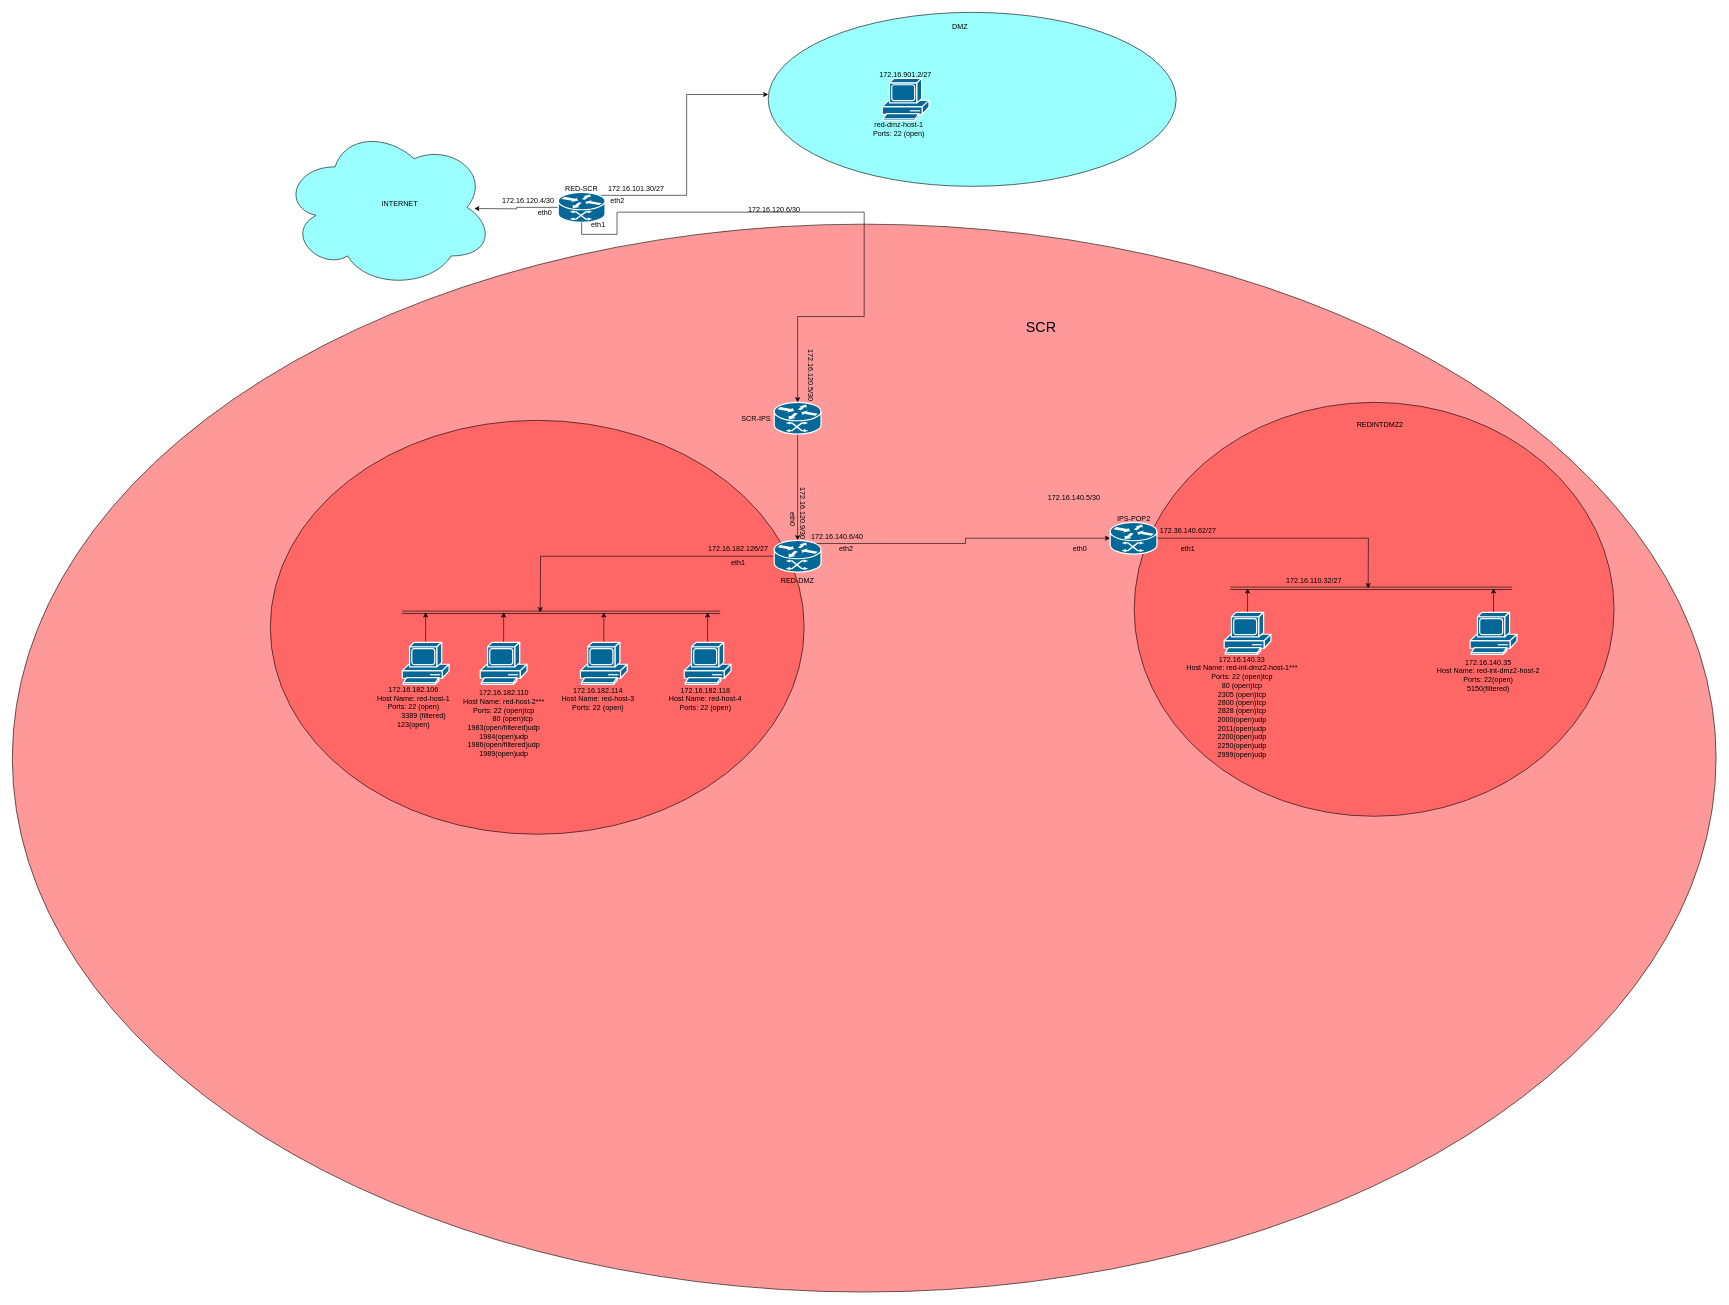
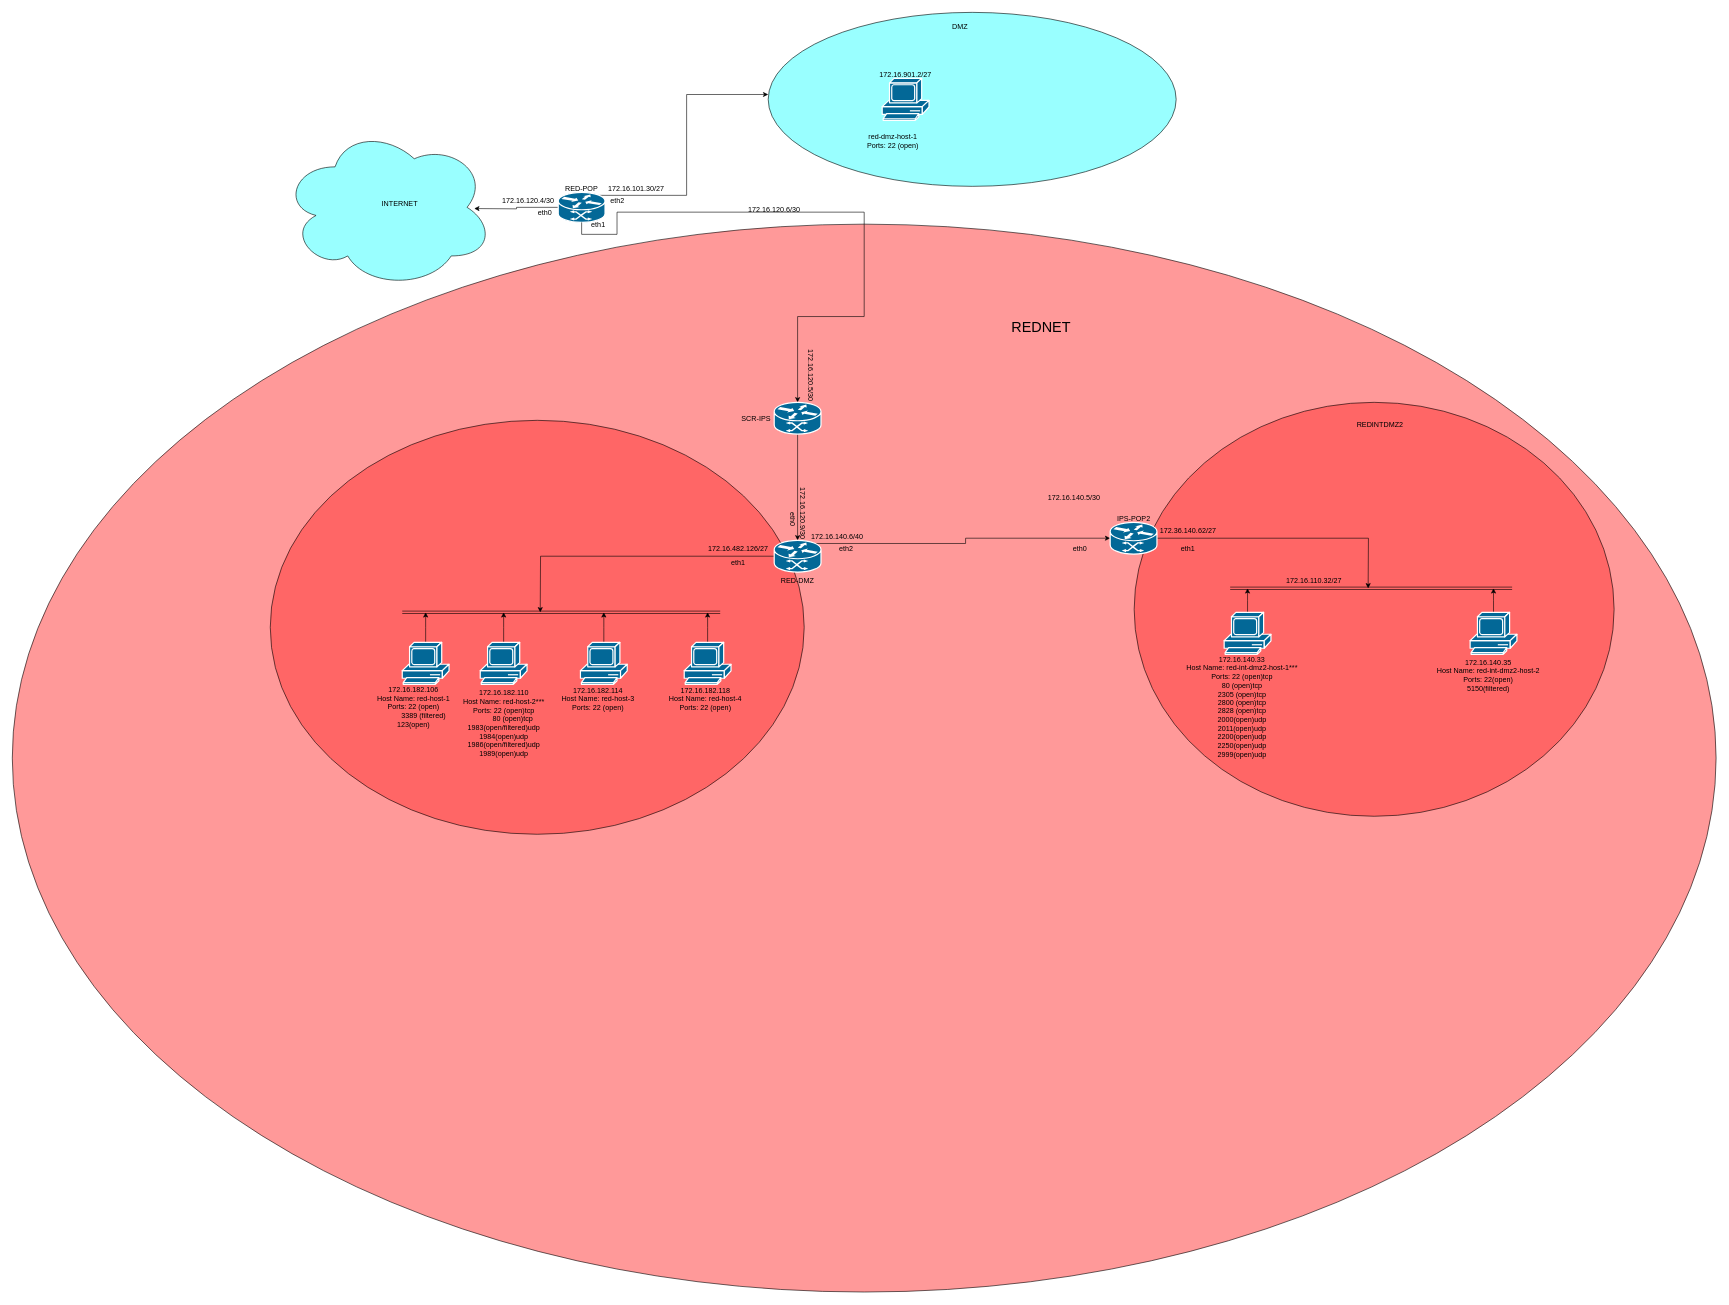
node "red-dmz-host-1 Ports: 22 (open)": moved (899, 129) -> (893, 141)
node "RED-SCR": label "RED-SCR" -> "RED-POP"
node "SCR": label "SCR" -> "REDNET"
node "172.16.182.126/27": label "172.16.182.126/27" -> "172.16.482.126/27"
